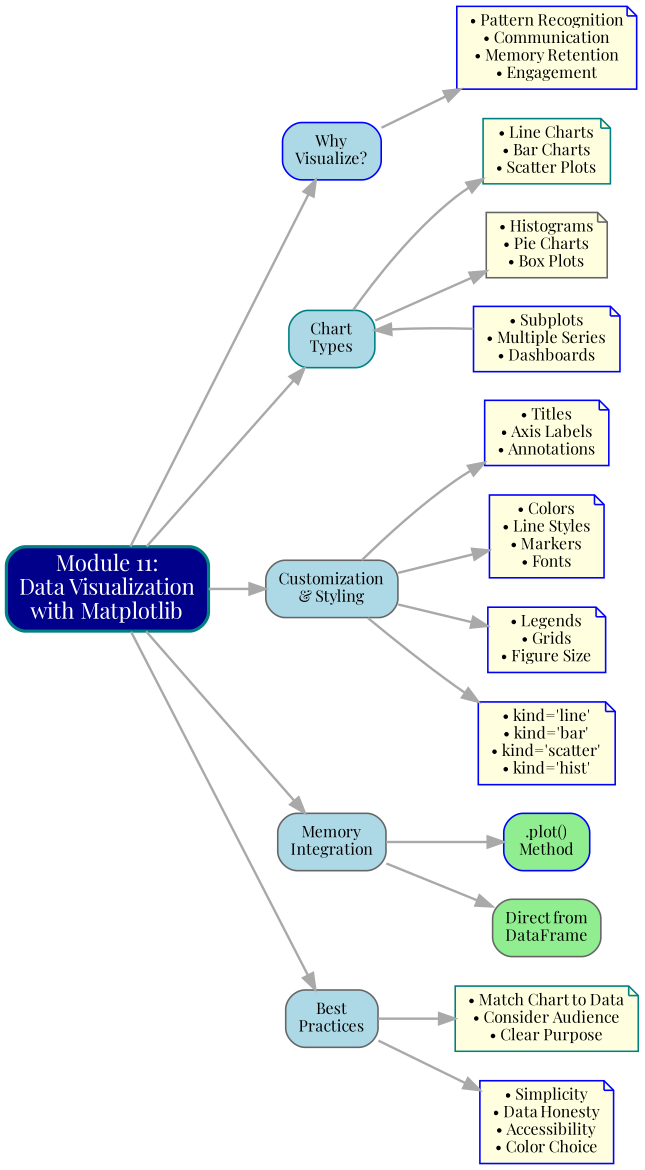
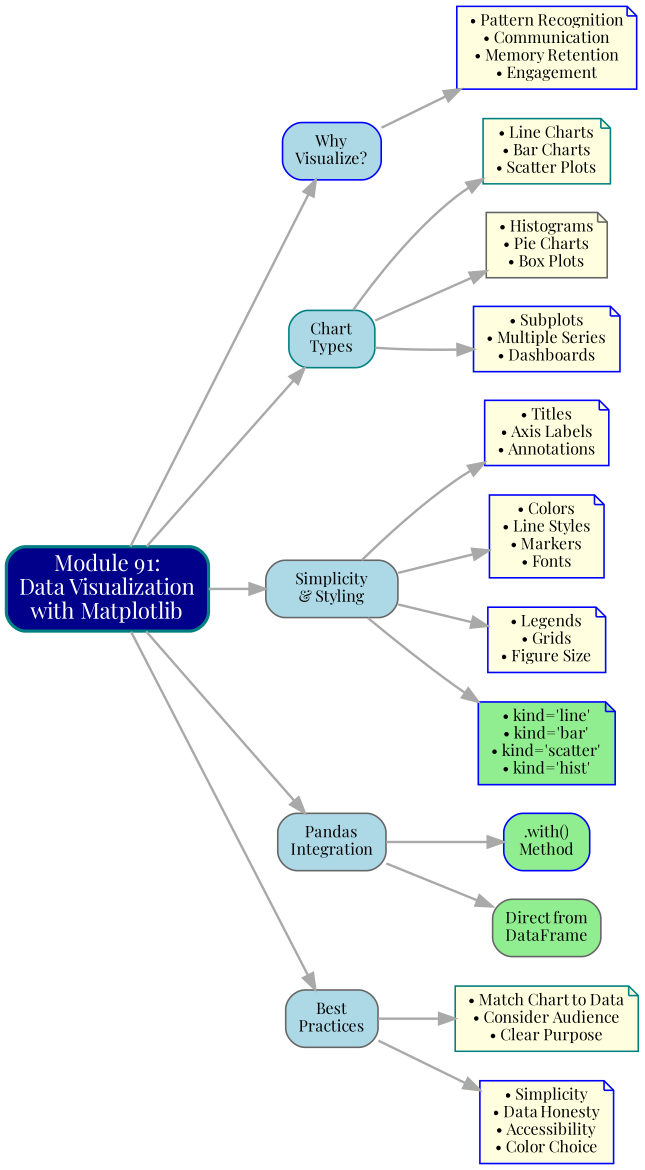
edge "• Subplots • Multiple Series • Dashboards" -> "Chart Types": reversed
node "Module 11: Data Visualization with Matplotlib": label "Module 11: Data Visualization with Matplotlib" -> "Module 91: Data Visualization with Matplotlib"
node "Customization & Styling": label "Customization & Styling" -> "Simplicity & Styling"
node "• kind='line' • kind='bar' • kind='scatter' • kind='hist'": fillcolor lightyellow -> lightgreen
node "Memory Integration": label "Memory Integration" -> "Pandas Integration"
node ".plot() Method": label ".plot() Method" -> ".with() Method"
